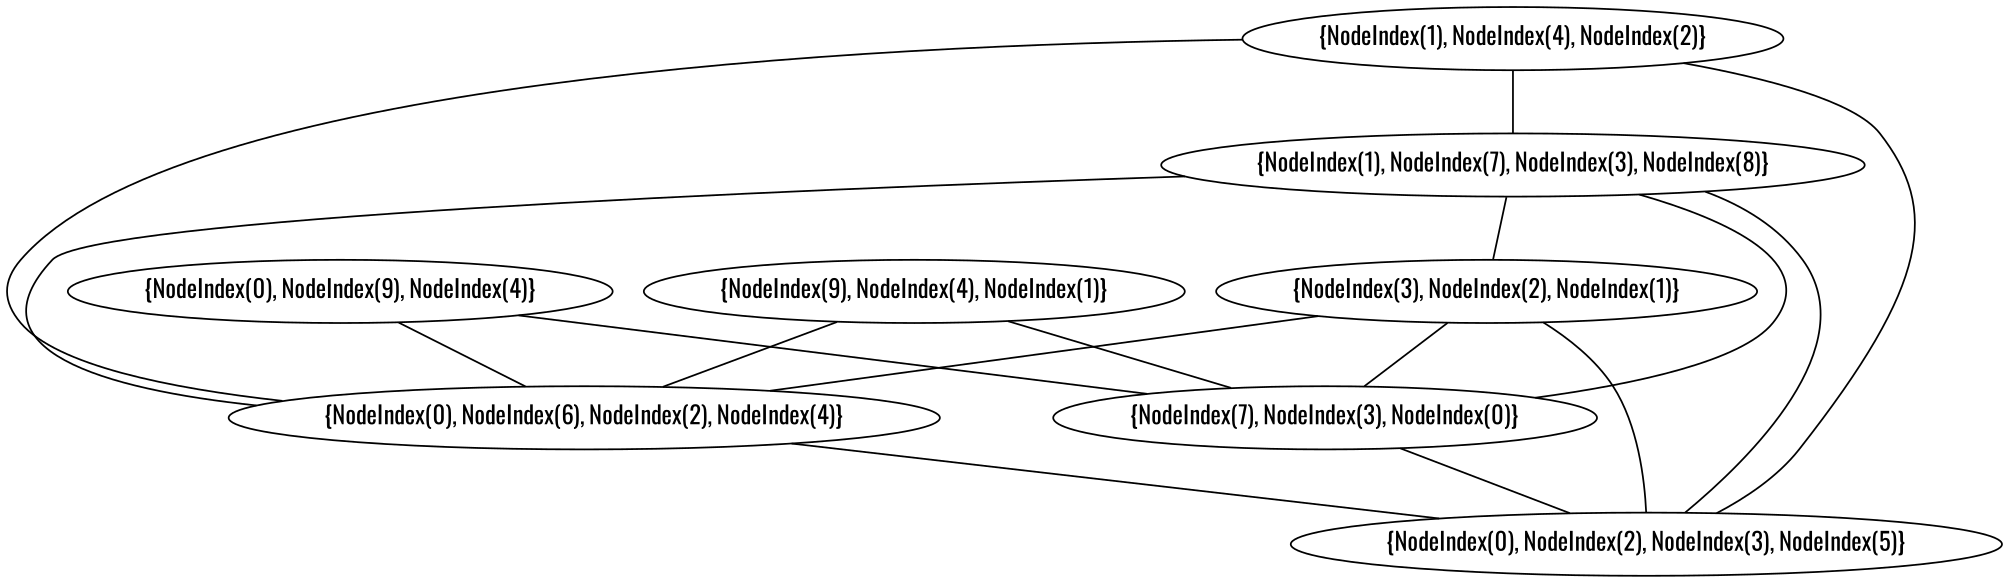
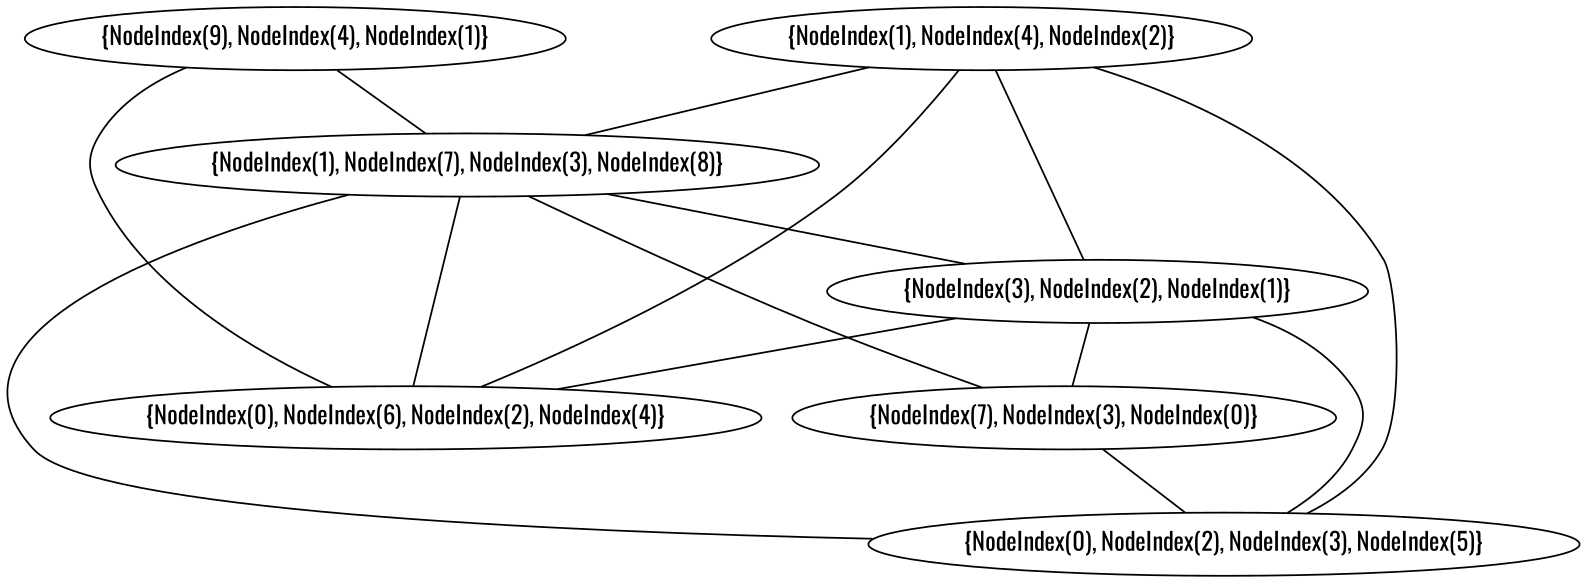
edge "{NodeIndex(1), NodeIndex(4), NodeIndex(2)}" -- "{NodeIndex(3), NodeIndex(2), NodeIndex(1)}": added
node "{NodeIndex(0), NodeIndex(9), NodeIndex(4)}": removed
edge "{NodeIndex(9), NodeIndex(4), NodeIndex(1)}" -- "{NodeIndex(7), NodeIndex(3), NodeIndex(0)}": now "{NodeIndex(9), NodeIndex(4), NodeIndex(1)}" -- "{NodeIndex(1), NodeIndex(7), NodeIndex(3), NodeIndex(8)}"
edge "{NodeIndex(0), NodeIndex(6), NodeIndex(2), NodeIndex(4)}" -- "{NodeIndex(0), NodeIndex(2), NodeIndex(3), NodeIndex(5)}": removed
